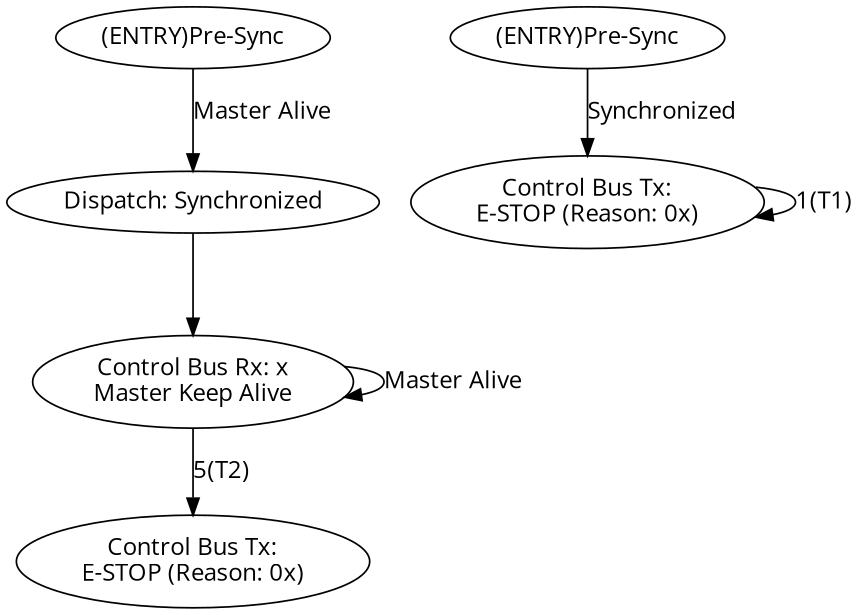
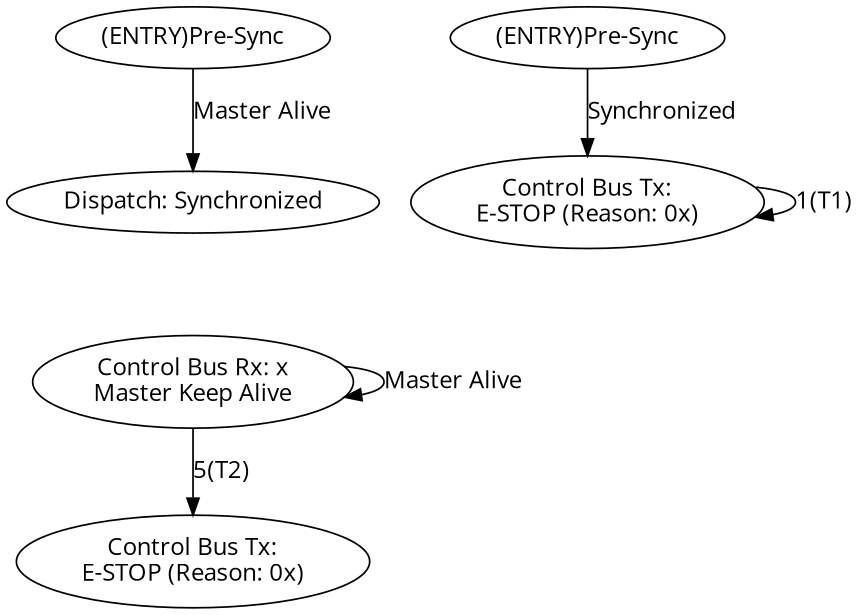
edge "Dispatch: Synchronized" -> "Control Bus Rx: x Master Keep Alive": removed
